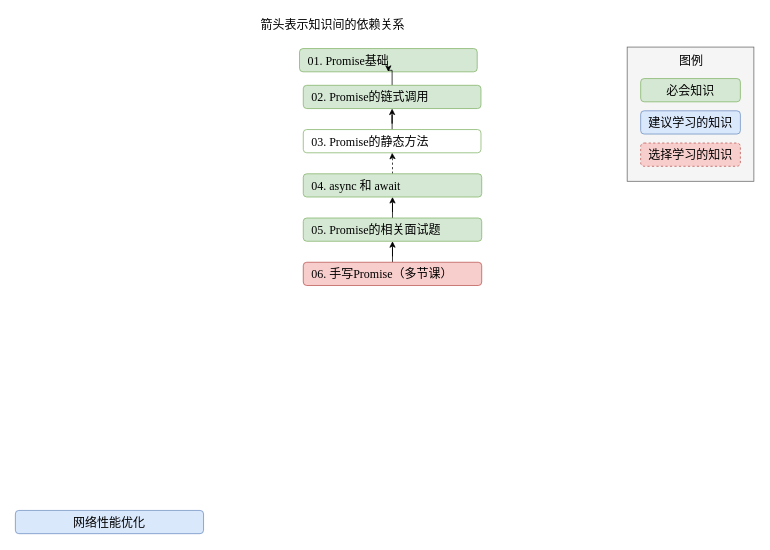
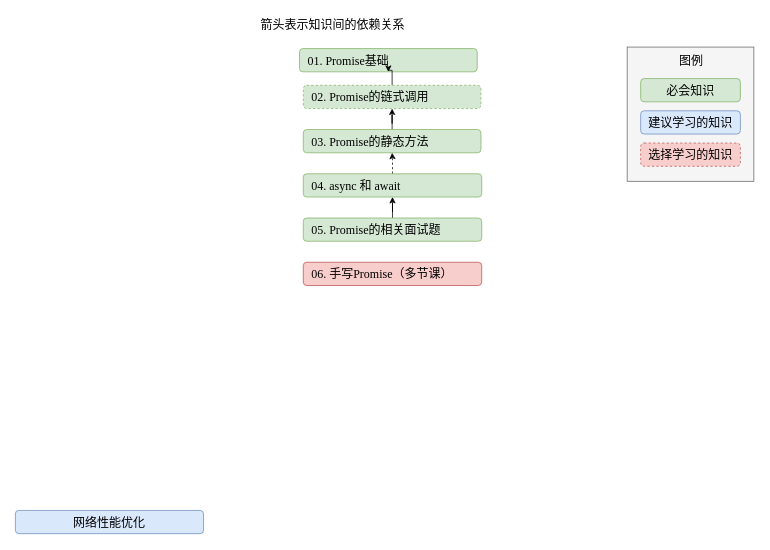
node "02. Promise的链式调用": style solid -> dashed
node "03. Promise的静态方法": fillcolor #ffffff -> #d5e8d4
edge "06. 手写Promise（多节课）" -> "05. Promise的相关面试题": removed
